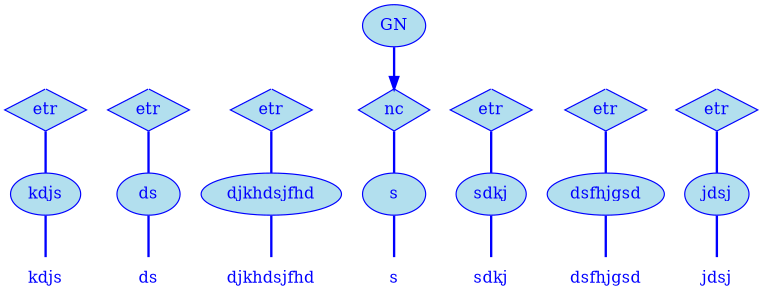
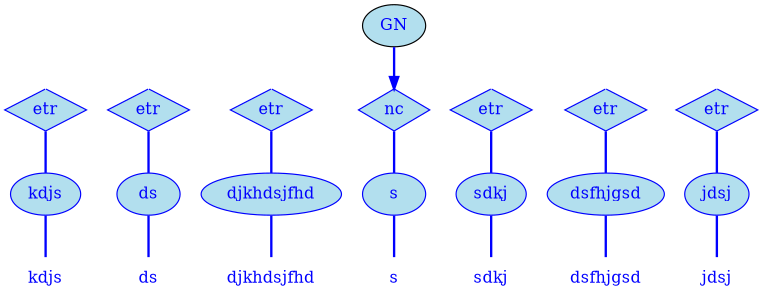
node "GN": color blue -> black
